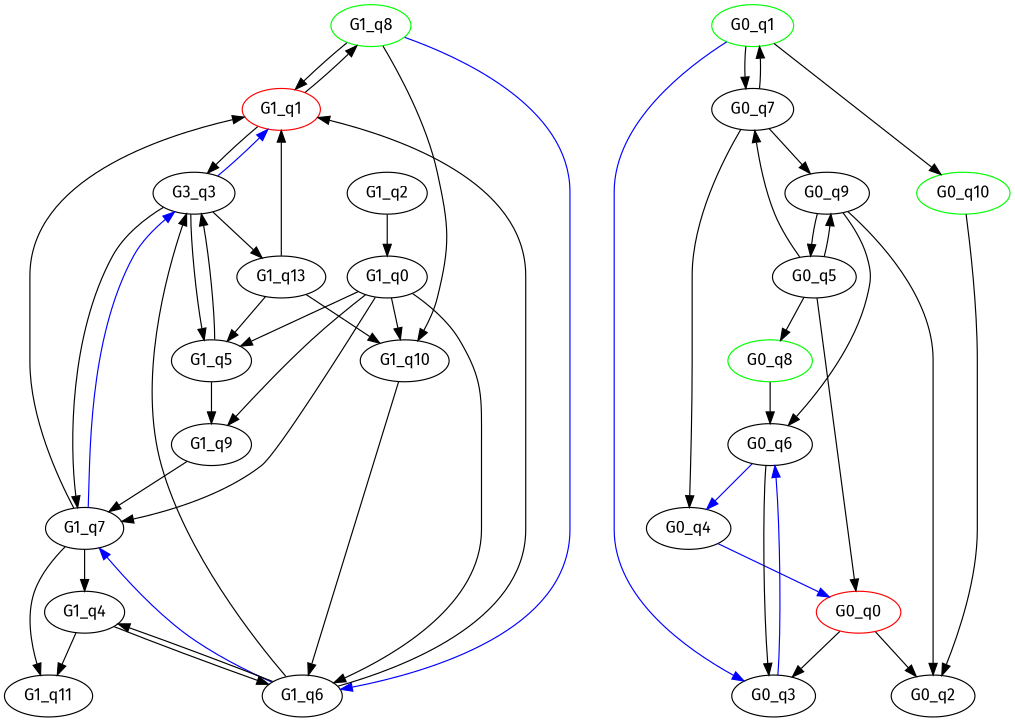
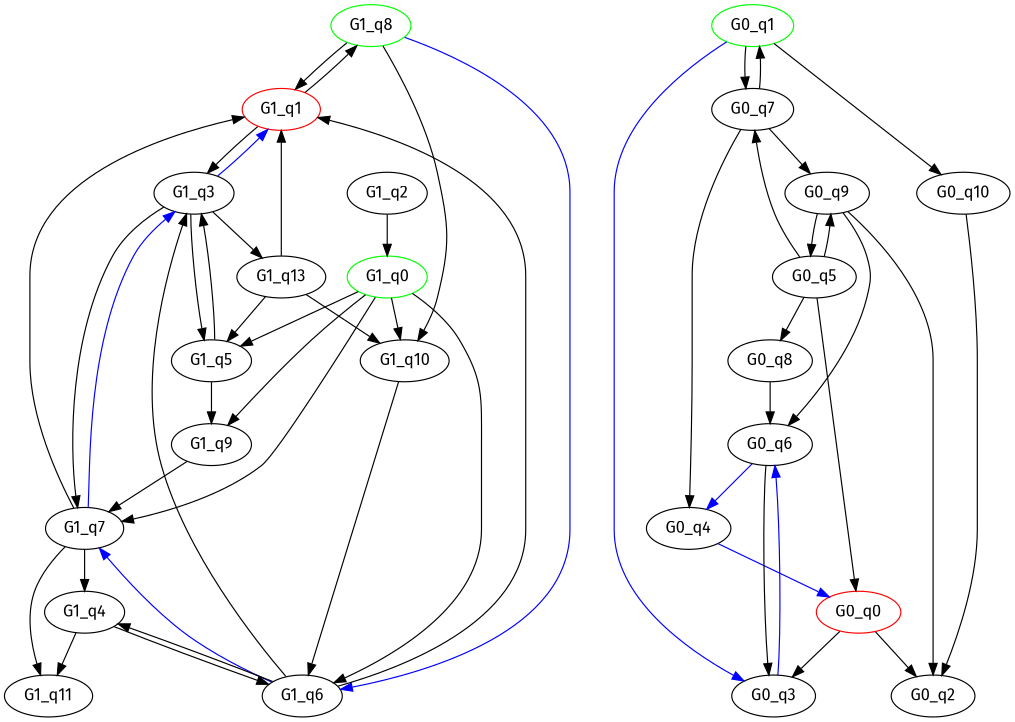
node "G3_q3": label "G3_q3" -> "G1_q3"
node "G0_q10": color green -> black
node "G1_q0": color black -> green
node "G0_q8": color green -> black
